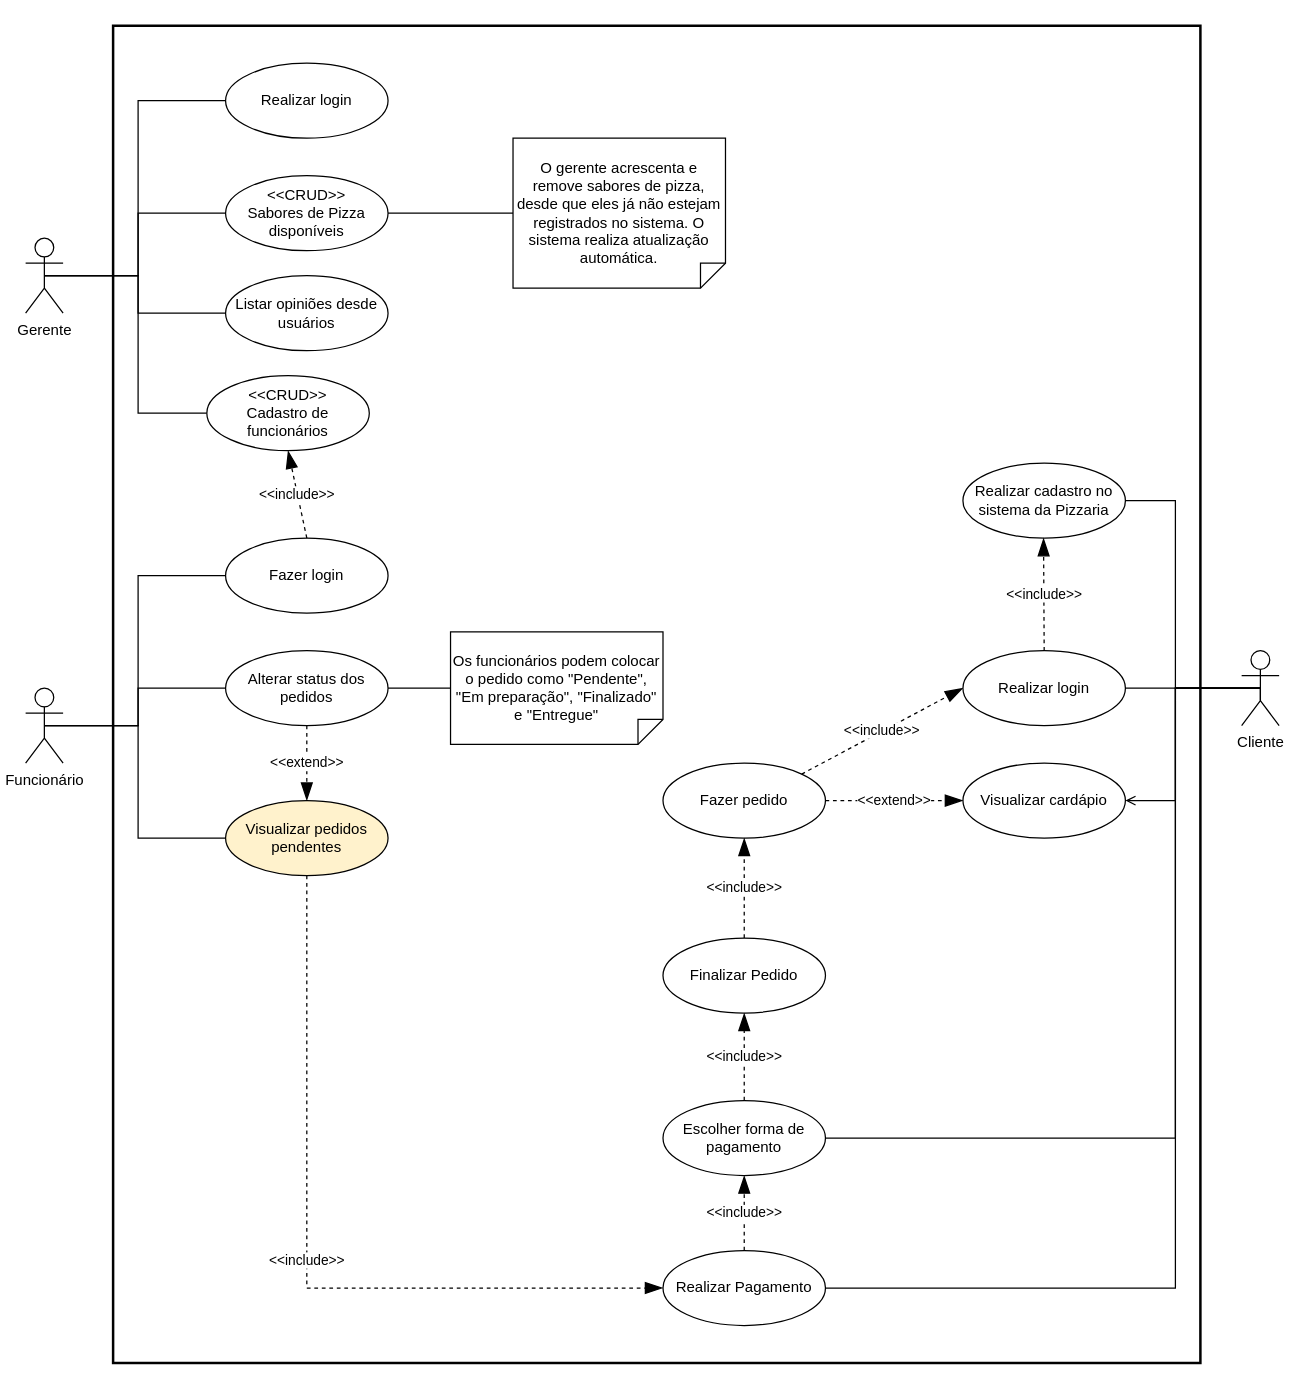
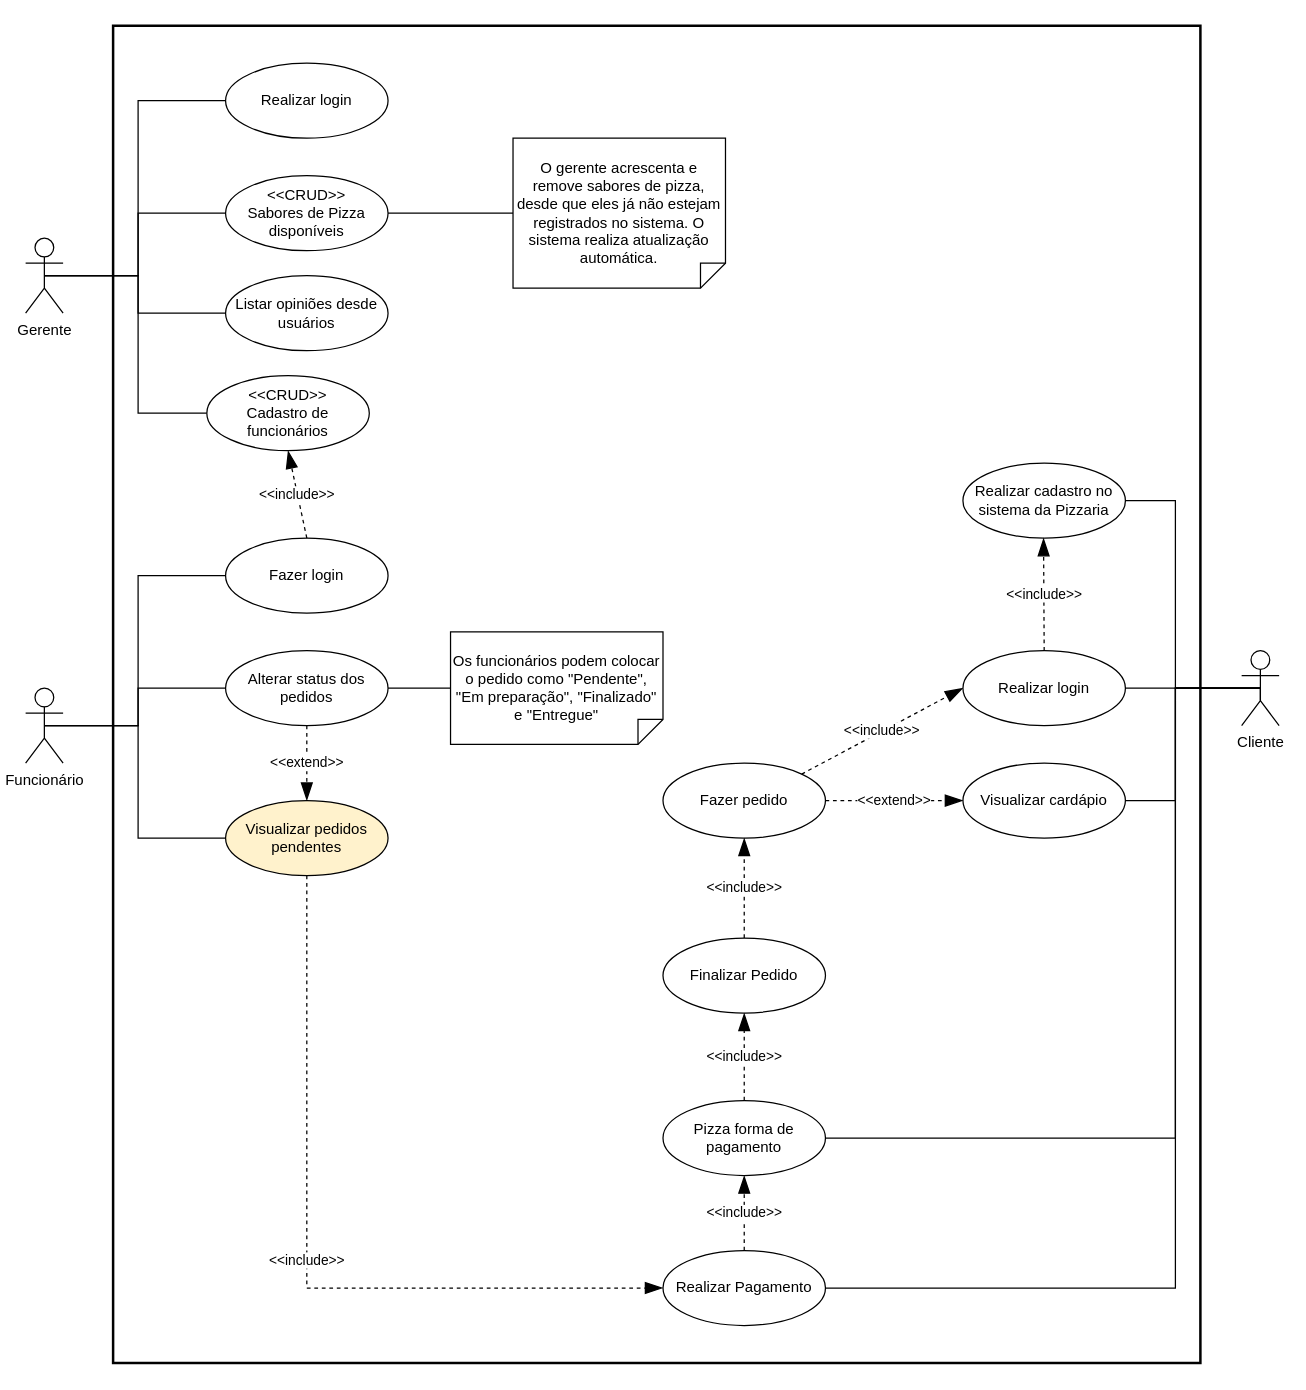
edge "Cliente" -> "Visualizar cardápio": arrowhead open -> none
node "Escolher forma de pagamento": label "Escolher forma de pagamento" -> "Pizza forma de pagamento"
